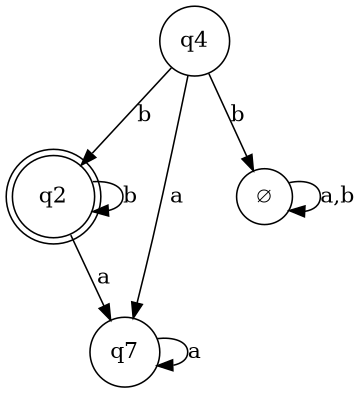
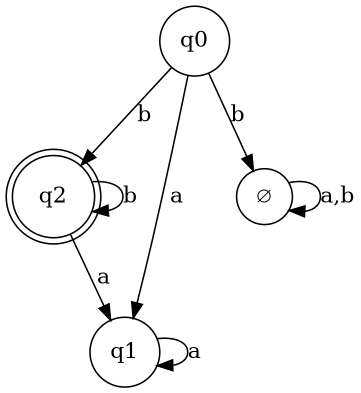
node "q4": label "q4" -> "q0"
node "q7": label "q7" -> "q1"
